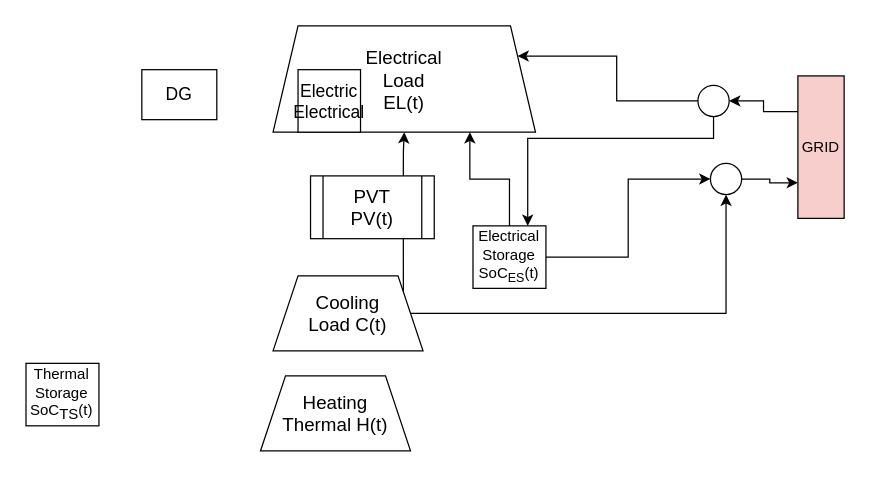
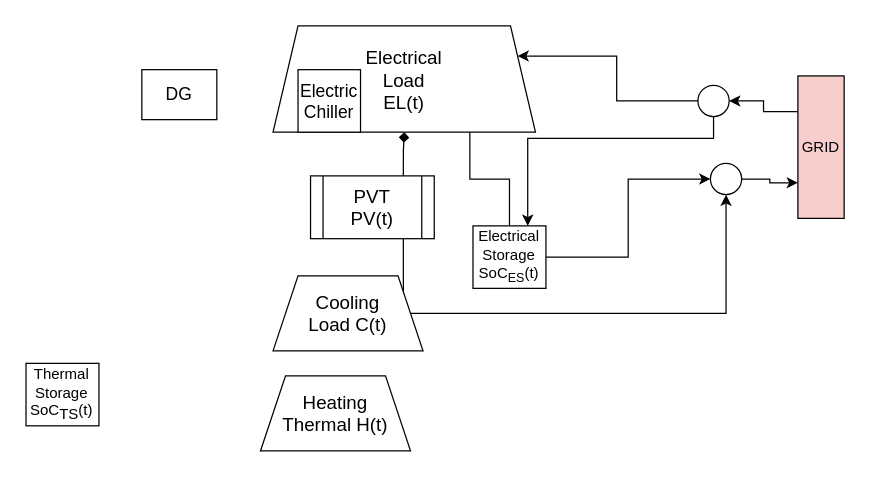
node "Electric Electrical": label "Electric Electrical" -> "Electric Chiller"
edge "PVT PV(t)" -> "Electrical Load EL(t)": arrowhead classic -> diamond
edge "Electrical Storage SoCES(t)" -> "Electrical Load EL(t)": arrowhead classic -> none
